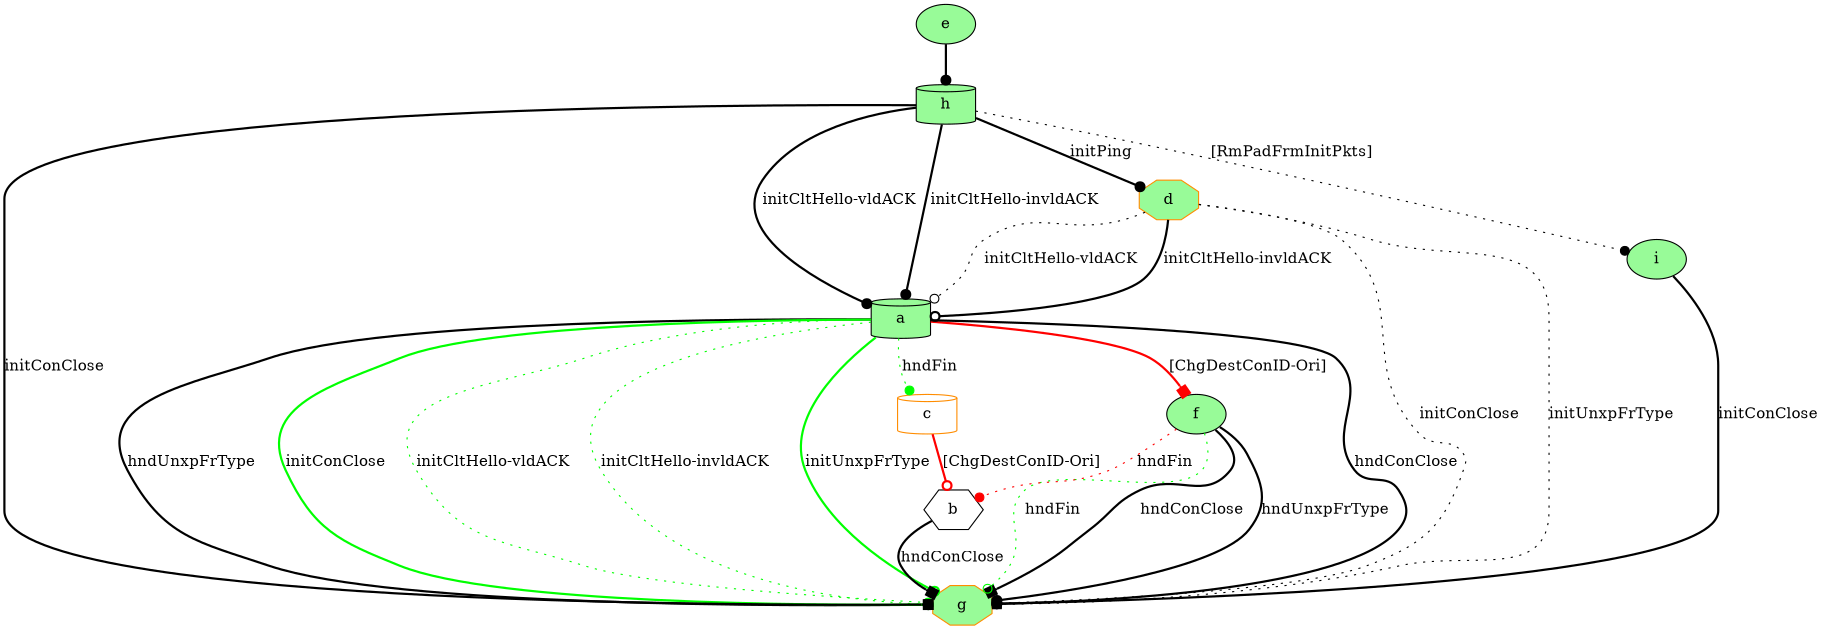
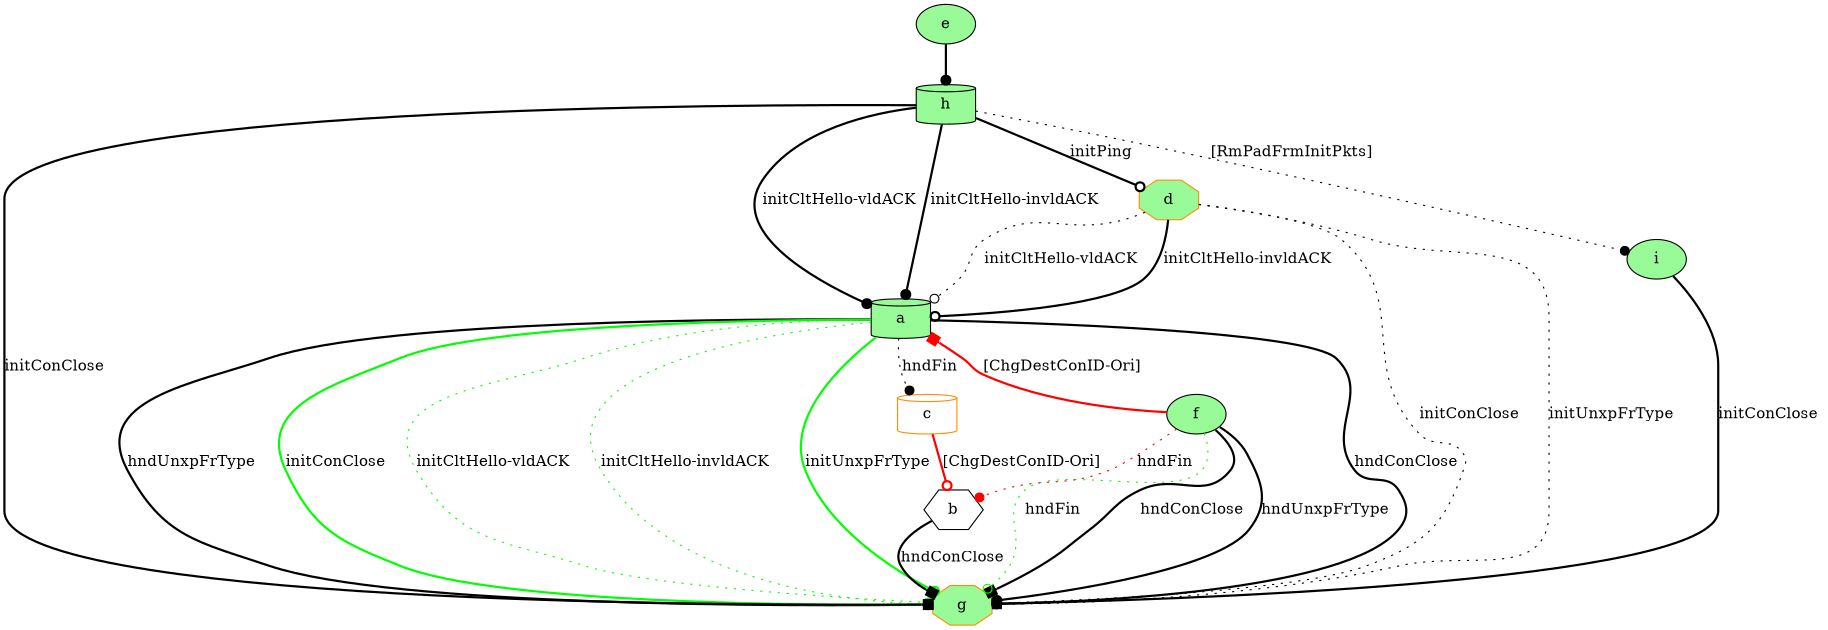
edge "h" -> "d": arrowhead dot -> odot
edge "a" -> "f": reversed
edge "a" -> "c": color green -> black
